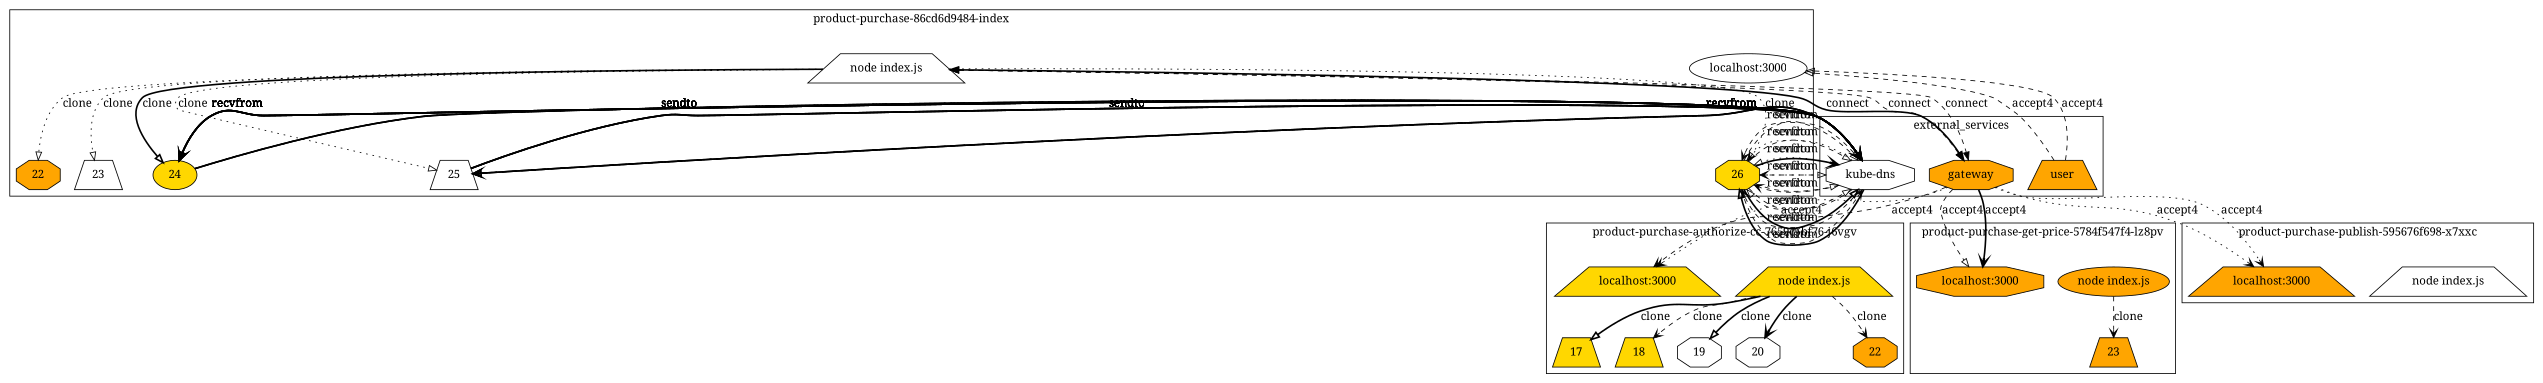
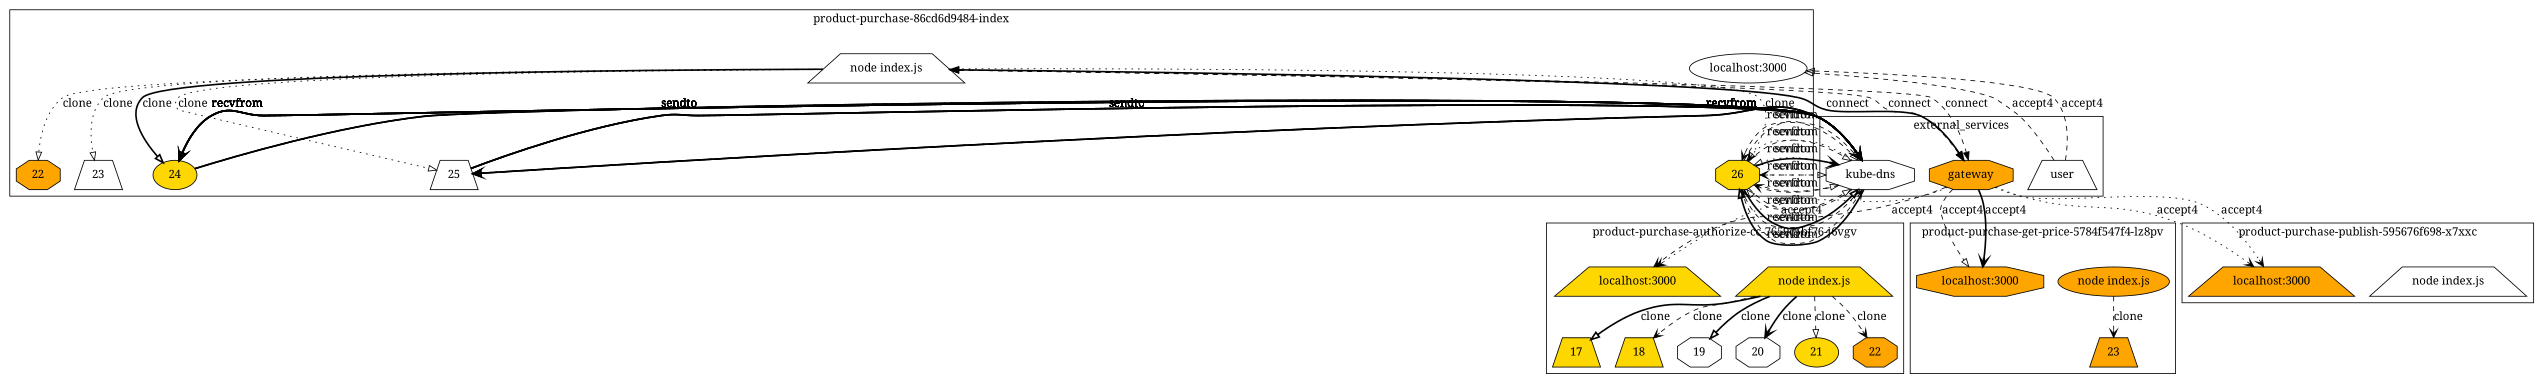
node "user": fillcolor orange -> white
node "21": added
